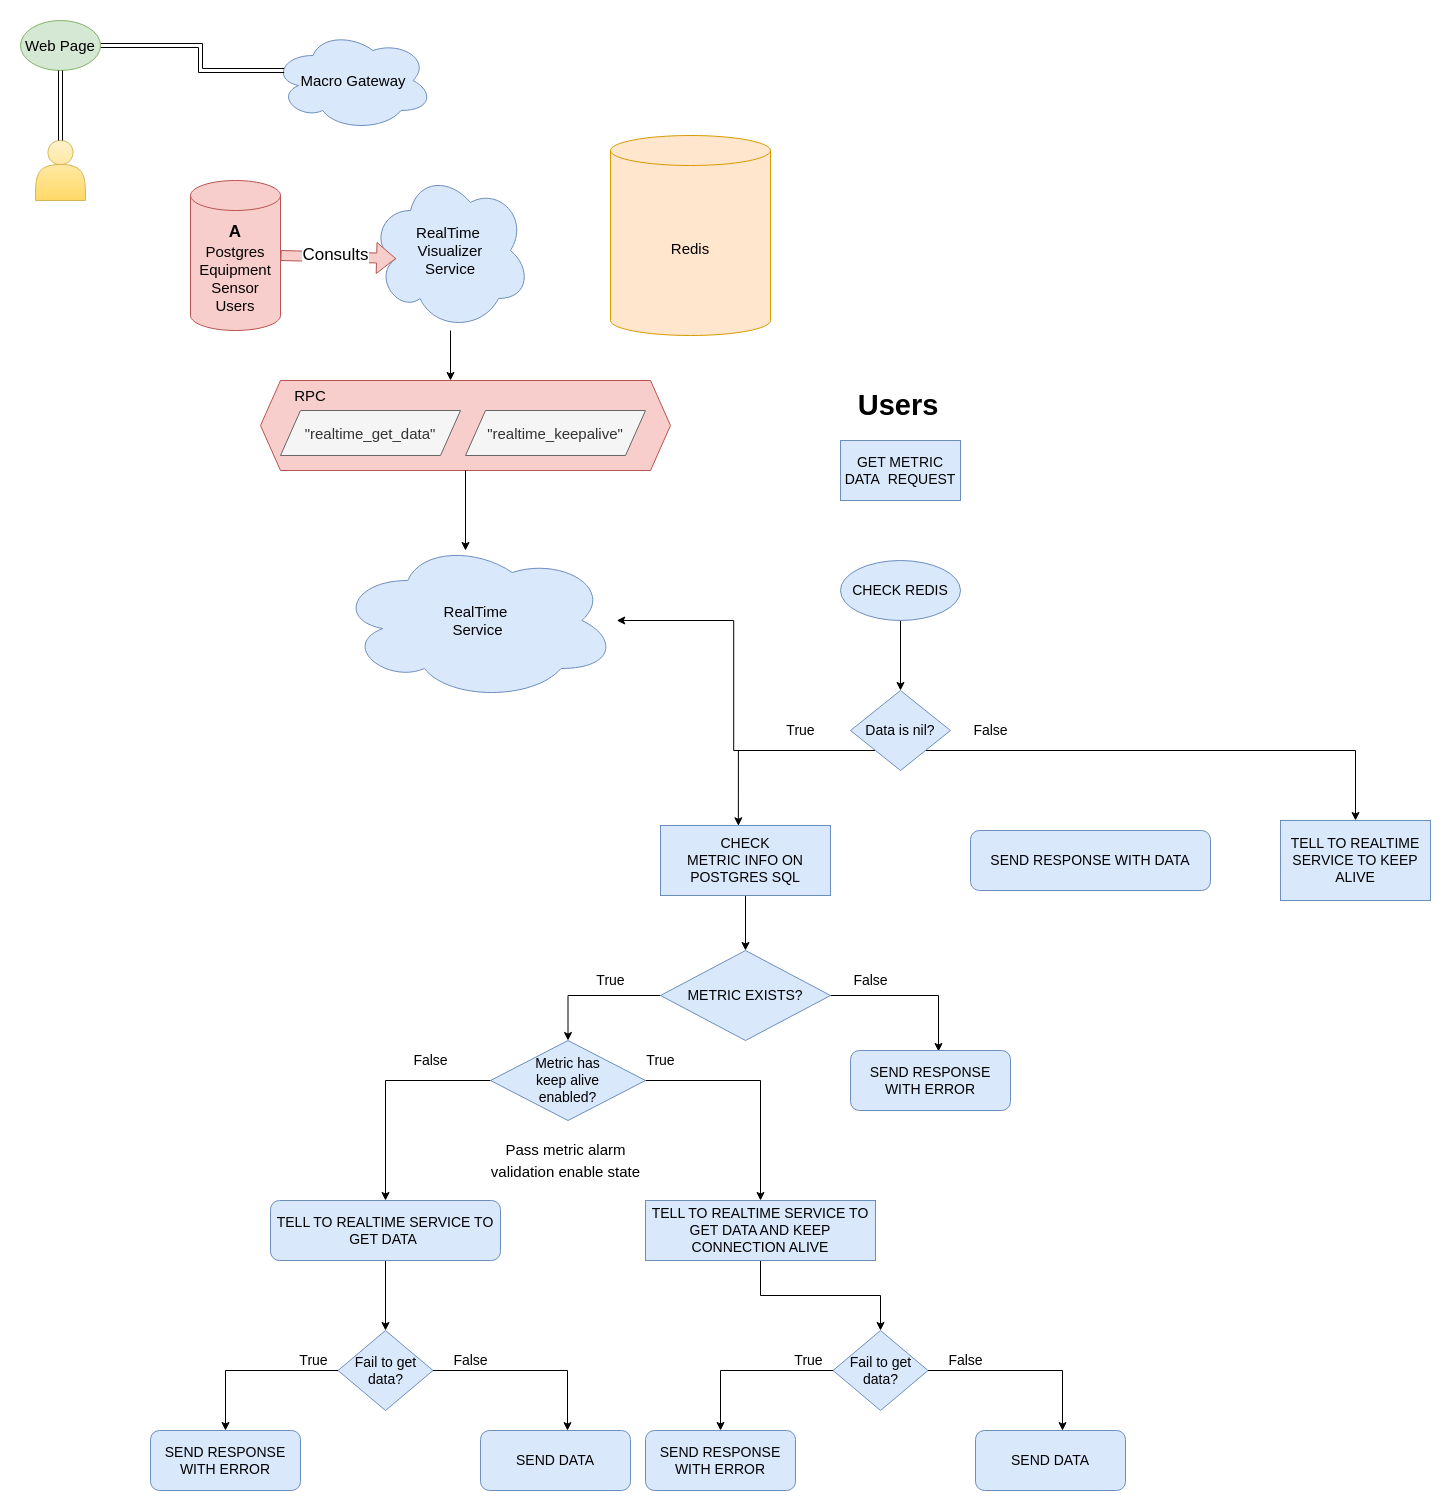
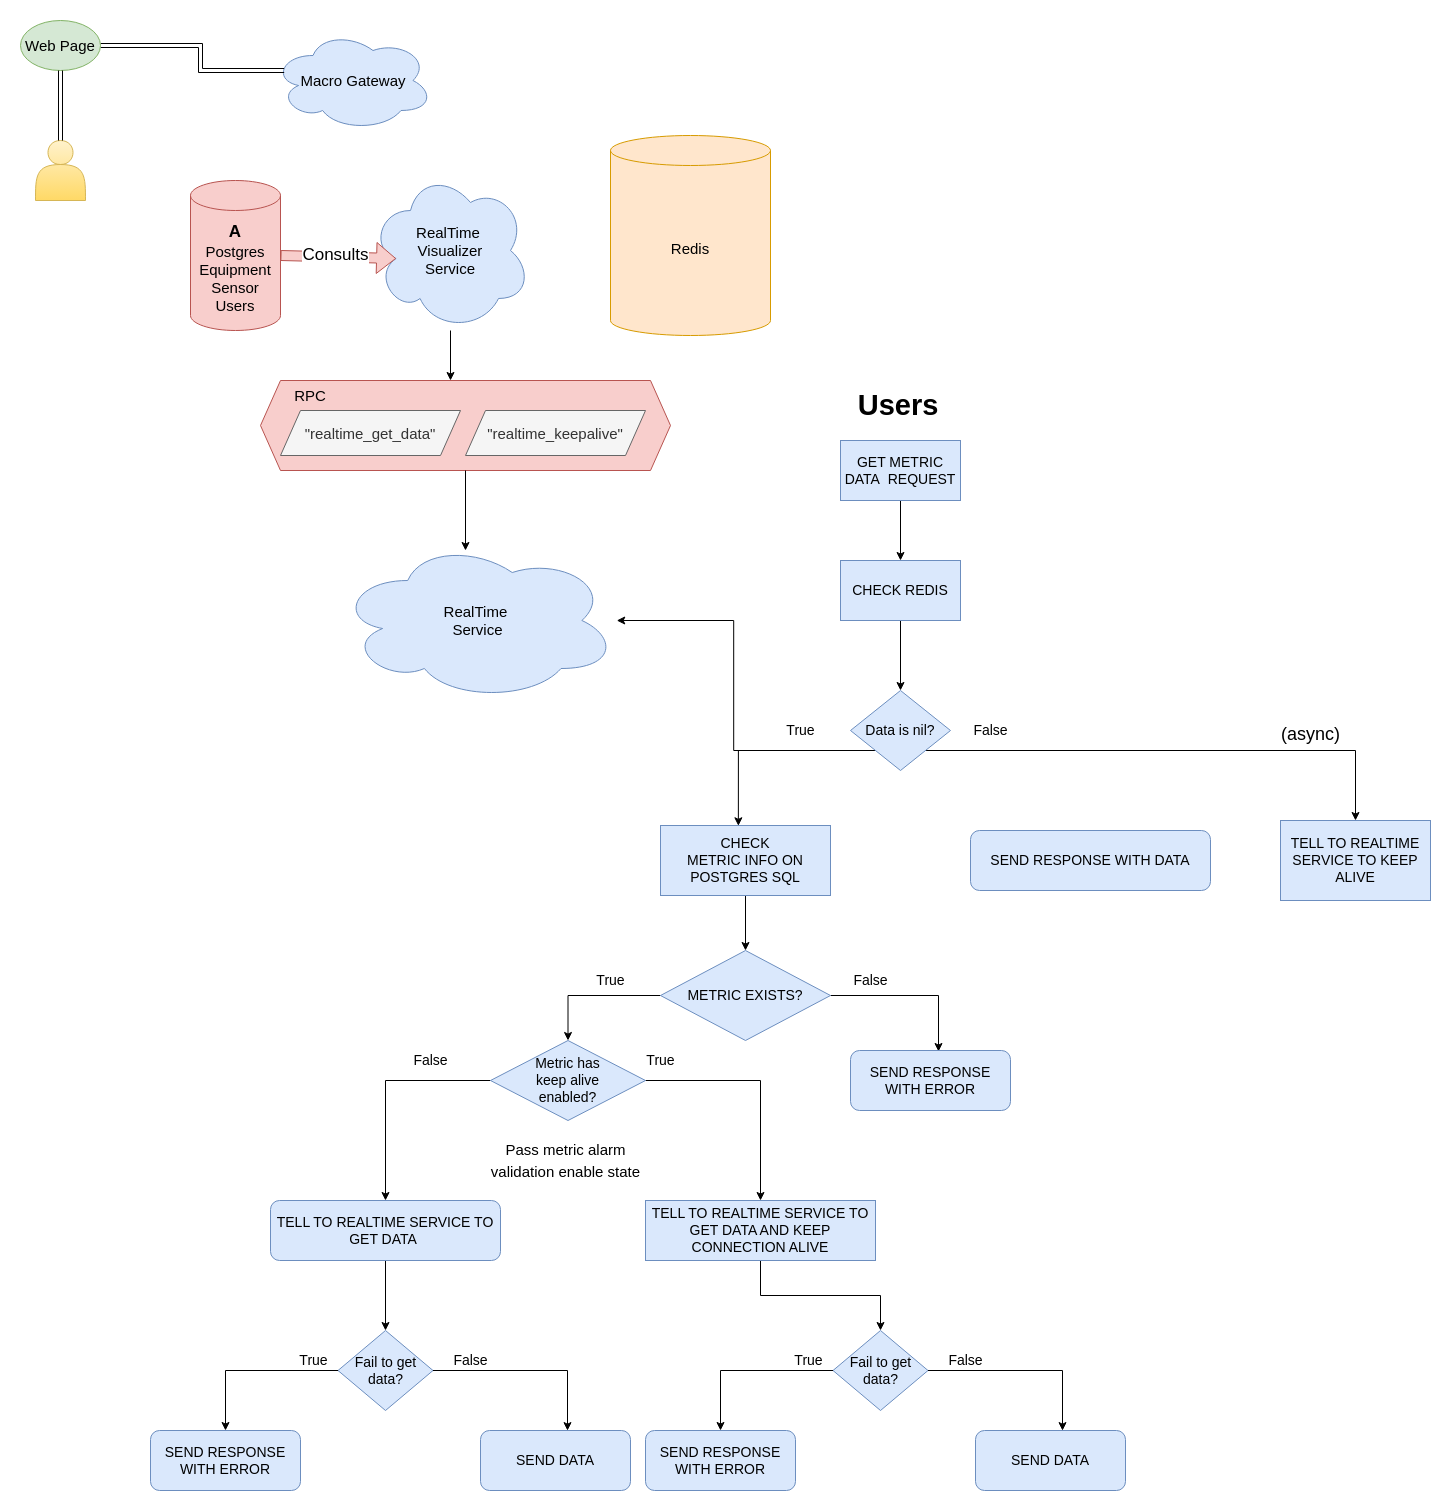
edge "GET METRIC DATA REQUEST" -> "CHECK REDIS": added
node "CHECK REDIS": shape ellipse -> rectangle
node "(async)": added
